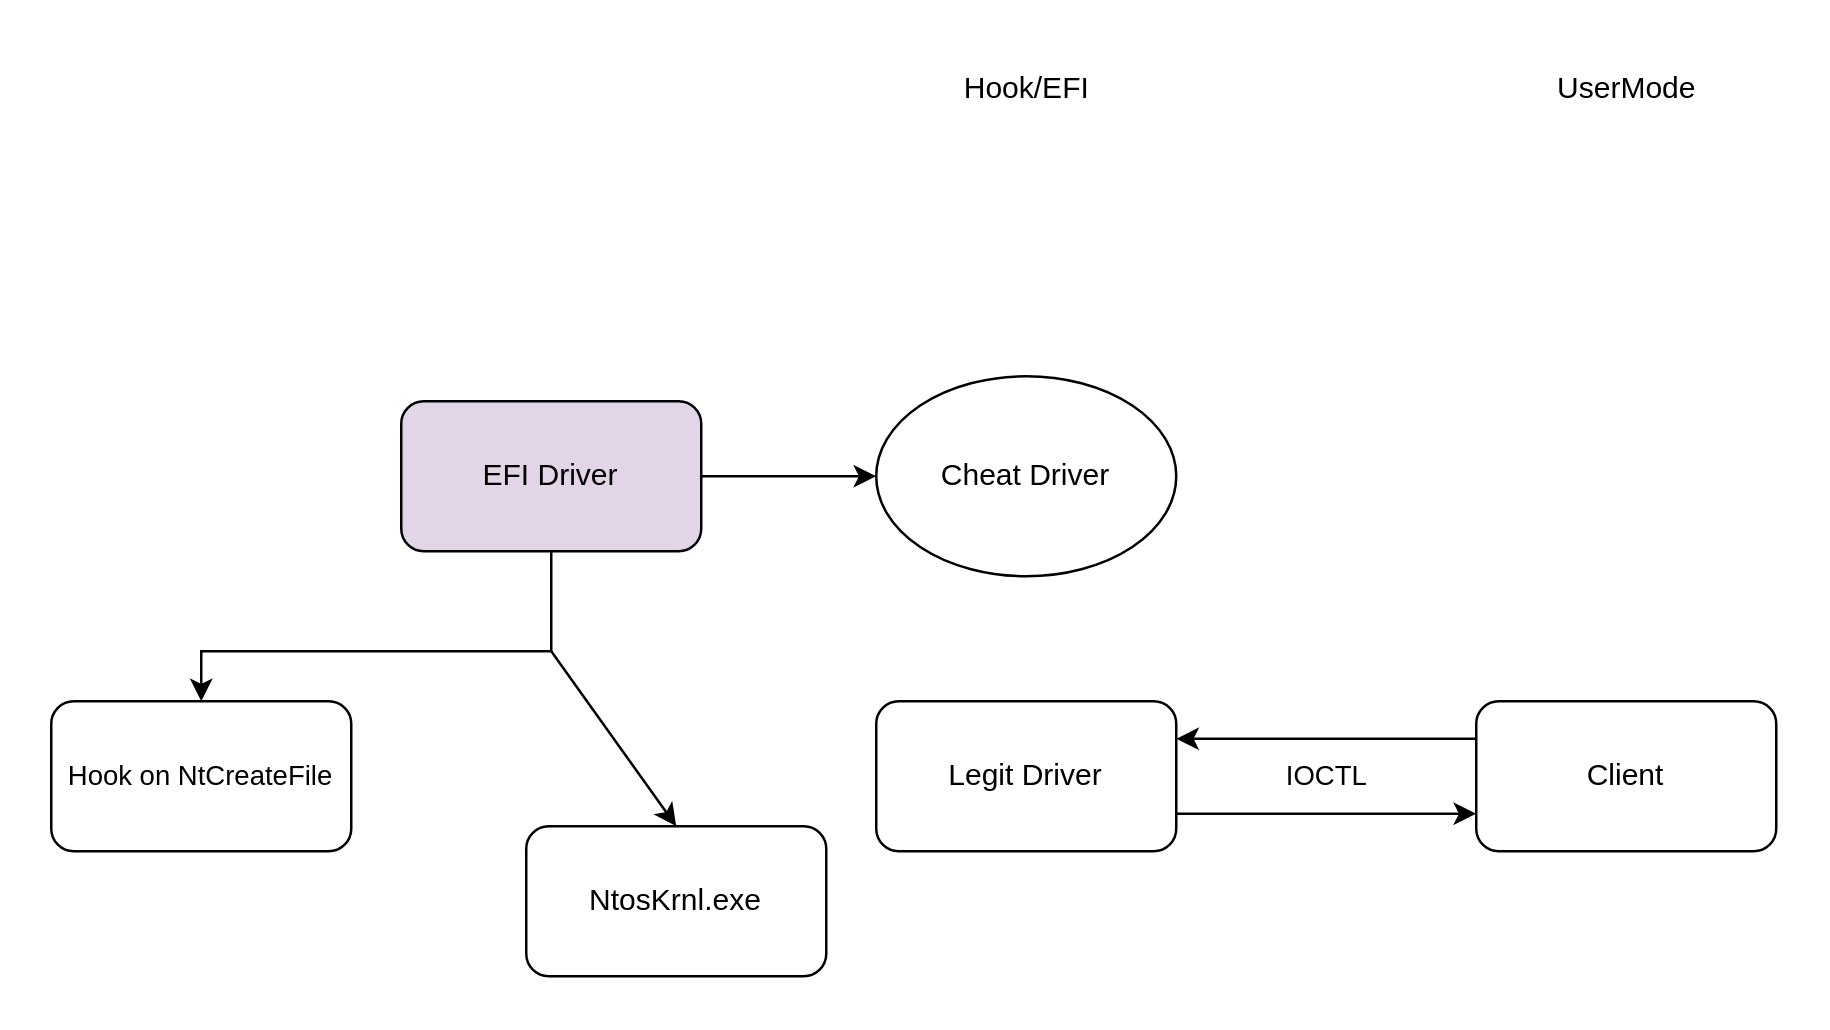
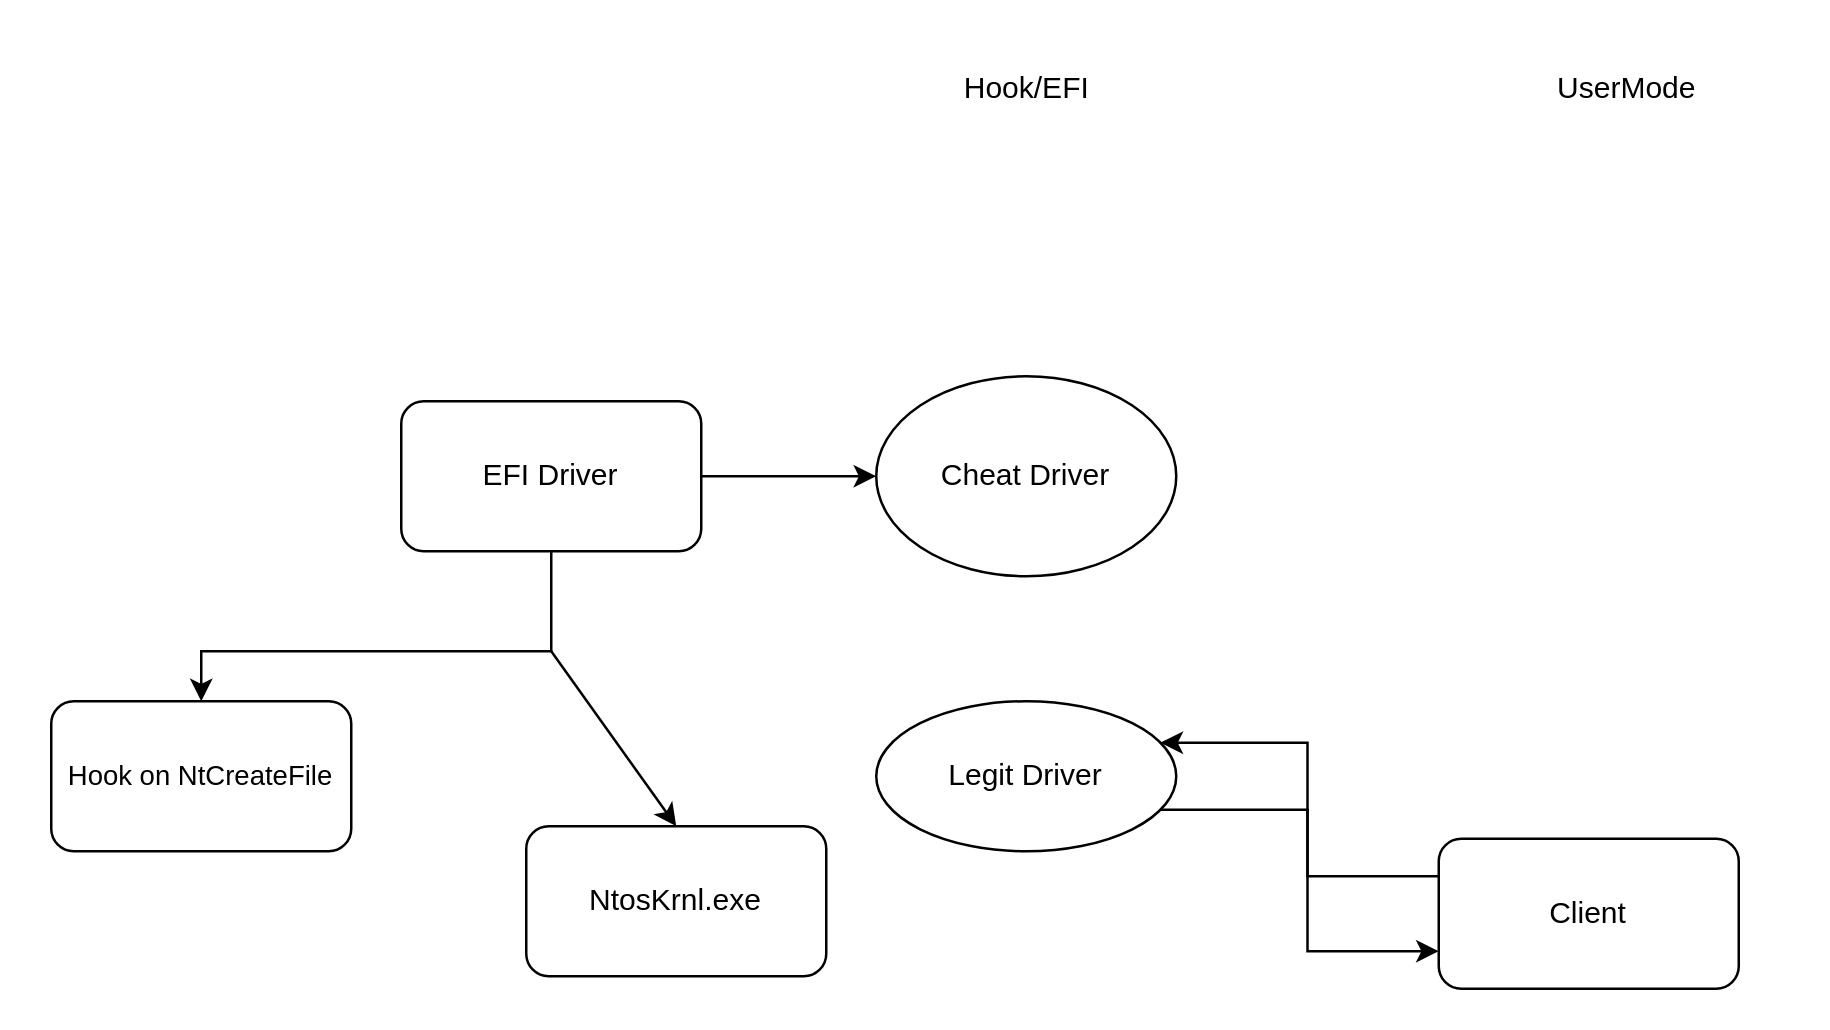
node "EFI Driver": fillcolor #e1d5e7 -> #ffffff
node "Legit Driver": shape rounded rectangle -> ellipse
node "IOCTL": removed
node "Client": moved (1626, 776) -> (1589, 914)
